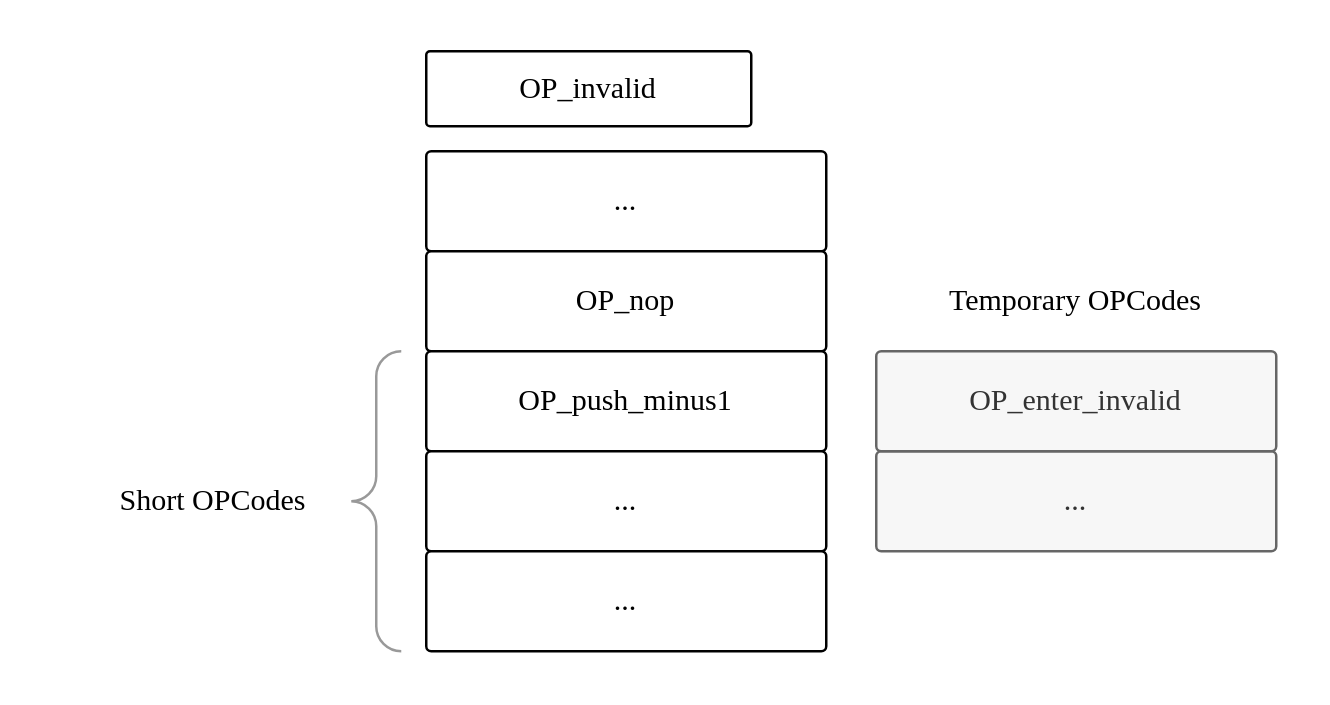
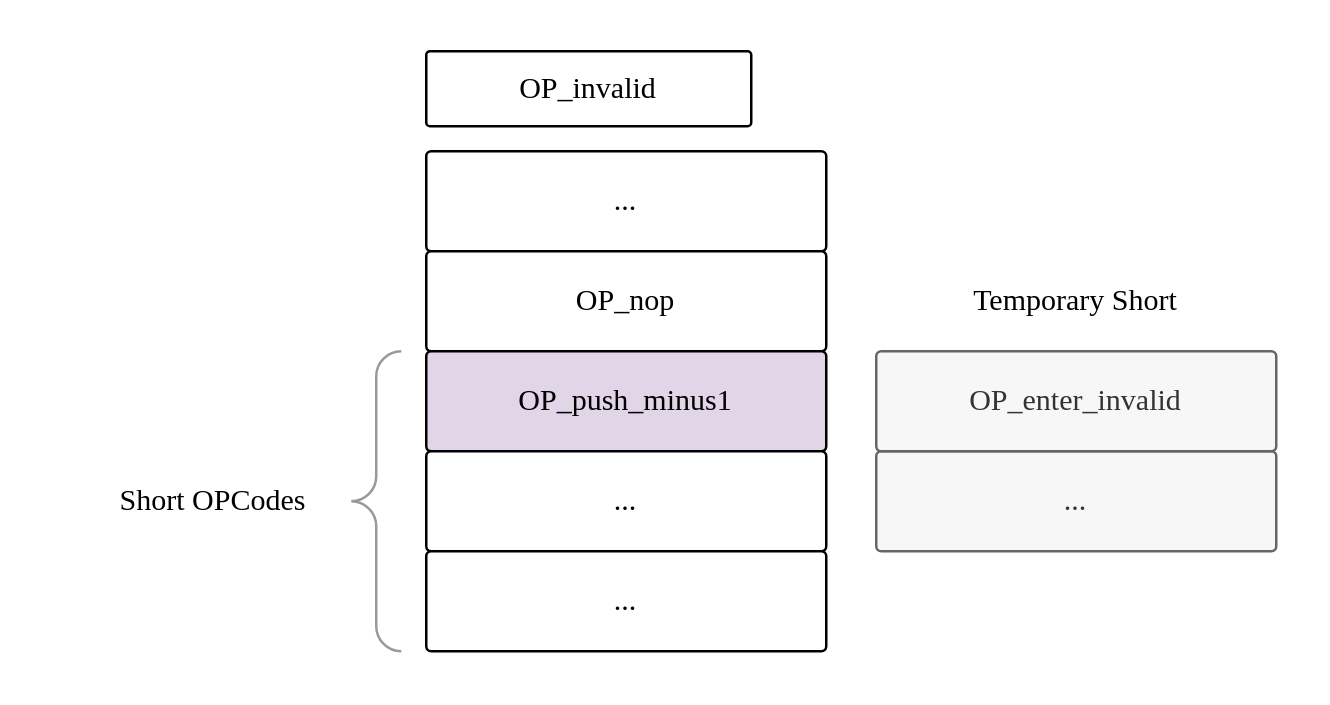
node "Temporary OPCodes": label "Temporary OPCodes" -> "Temporary Short"
node "OP_push_minus1": fillcolor #ffffff -> #e1d5e7
